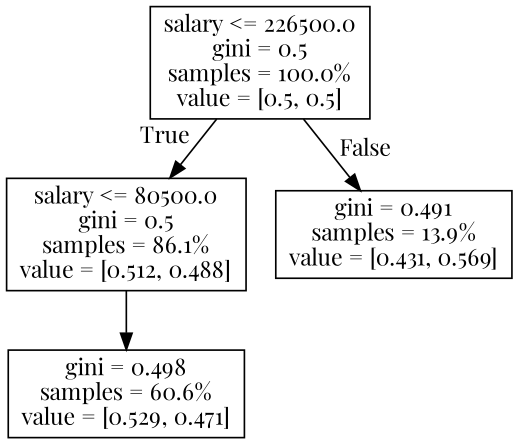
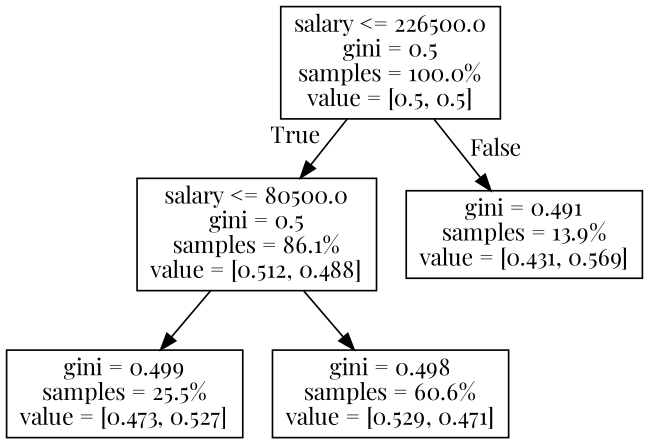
node "gini = 0.499 samples = 25.5% value = [0.473, 0.527]": added
